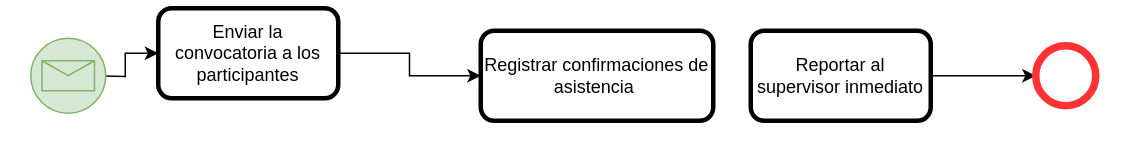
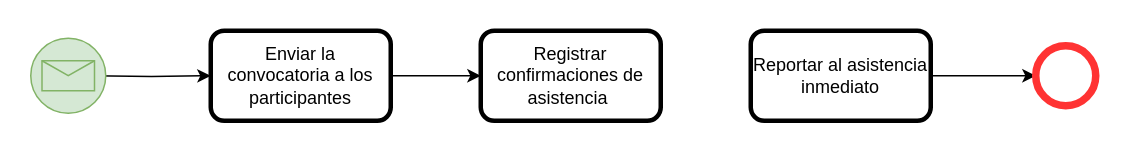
node "Enviar la convocatoria a los participantes": moved (248, 53) -> (301, 76)
node "Registrar confirmaciones de asistencia": size 233x90 -> 180x90
node "Reportar al supervisor inmediato": label "Reportar al supervisor inmediato" -> "Reportar al asistencia inmediato"
